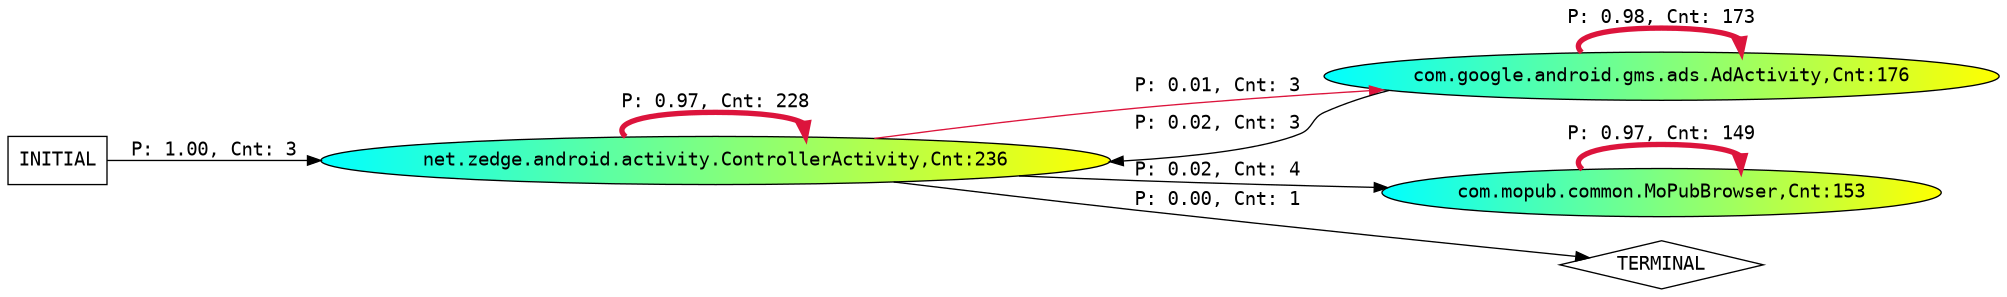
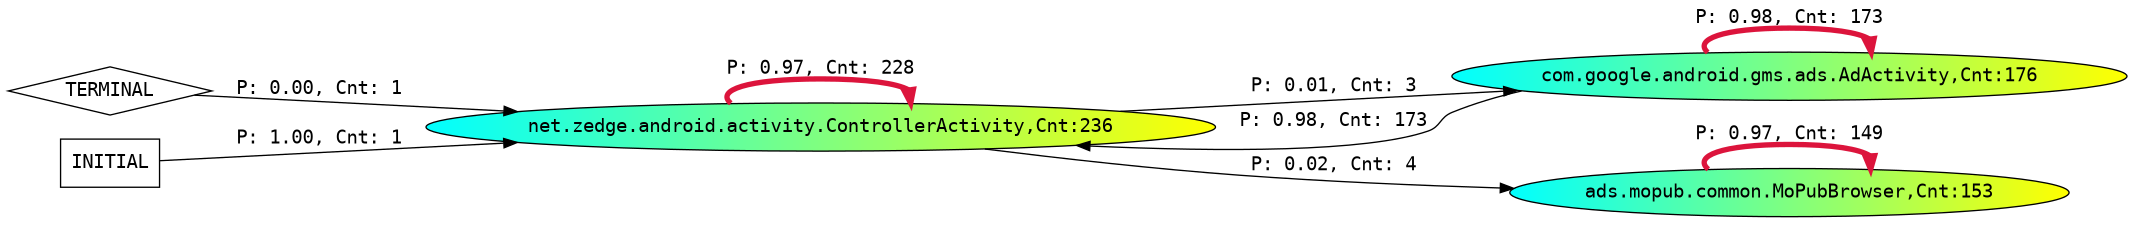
edge "net.zedge.android.activity.ControllerActivity,Cnt:236" -> "com.google.android.gms.ads.AdActivity,Cnt:176": color crimson -> black
edge "com.google.android.gms.ads.AdActivity,Cnt:176" -> "net.zedge.android.activity.ControllerActivity,Cnt:236": label "P: 0.02, Cnt: 3" -> "P: 0.98, Cnt: 173"
edge "INITIAL" -> "net.zedge.android.activity.ControllerActivity,Cnt:236": label "P: 1.00, Cnt: 3" -> "P: 1.00, Cnt: 1"
node "com.mopub.common.MoPubBrowser,Cnt:153": label "com.mopub.common.MoPubBrowser,Cnt:153" -> "ads.mopub.common.MoPubBrowser,Cnt:153"
edge "net.zedge.android.activity.ControllerActivity,Cnt:236" -> "TERMINAL": reversed
